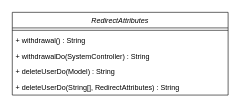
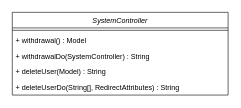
node "RedirectAttributes": label "RedirectAttributes" -> "SystemController"
node "+ withdrawal() : String": label "+ withdrawal() : String" -> "+ withdrawal() : Model"
node "+ deleteUserDo(Model) : String": label "+ deleteUserDo(Model) : String" -> "+ deleteUser(Model) : String"
